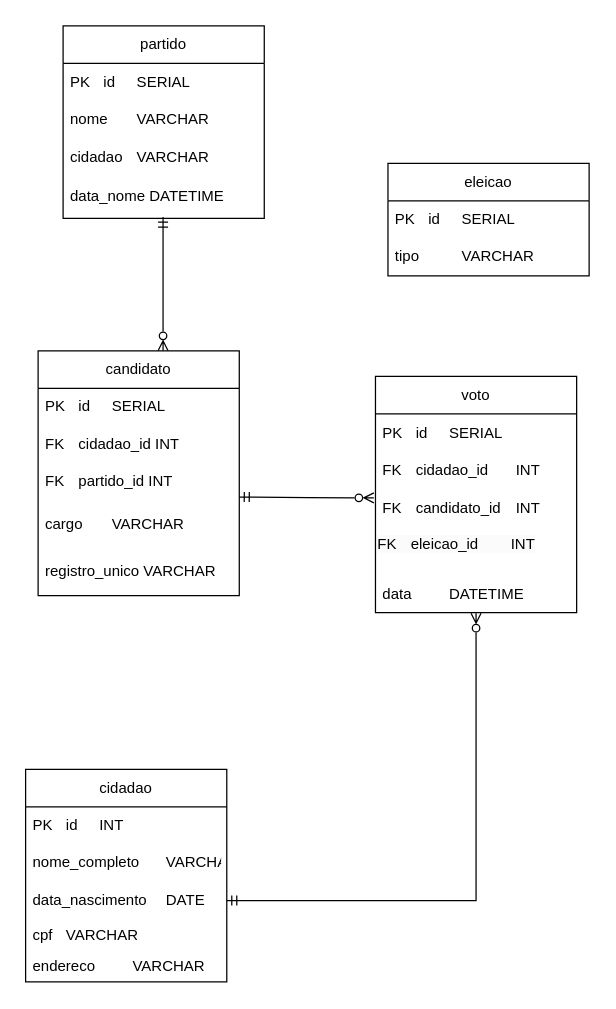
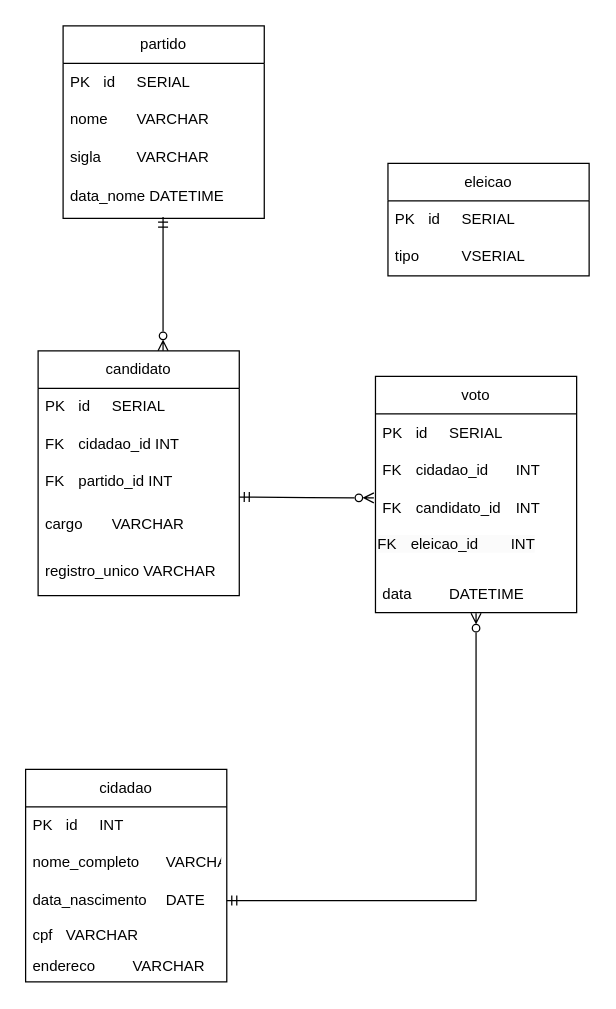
node "cidadao VARCHAR": label "cidadao VARCHAR" -> "sigla VARCHAR"
node "tipo VARCHAR": label "tipo VARCHAR" -> "tipo VSERIAL"
